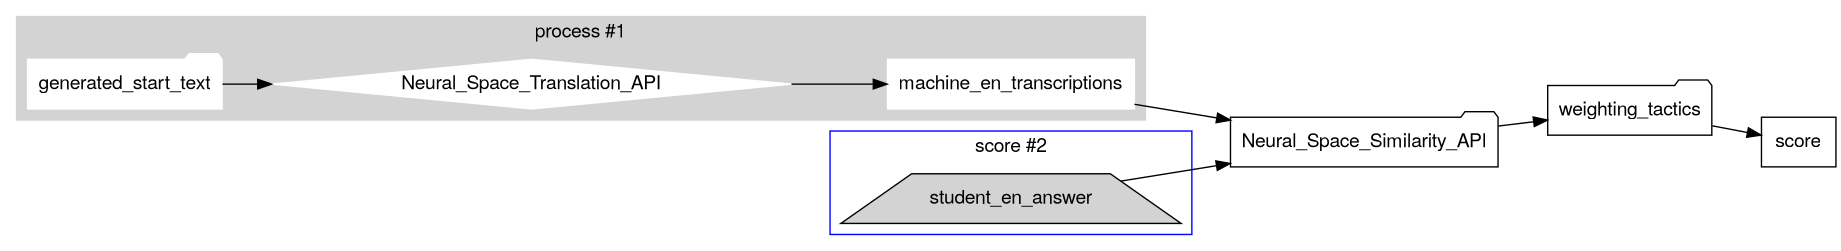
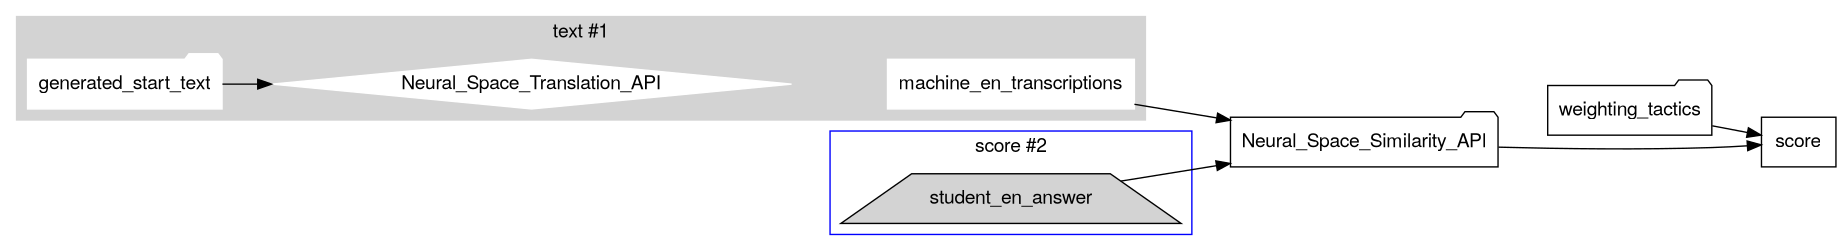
cluster "process #1": label "process #1" -> "text #1"
edge "Neural_Space_Translation_API" -> "machine_en_transcriptions": removed
edge "Neural_Space_Similarity_API" -> "weighting_tactics": now "Neural_Space_Similarity_API" -> "score"
